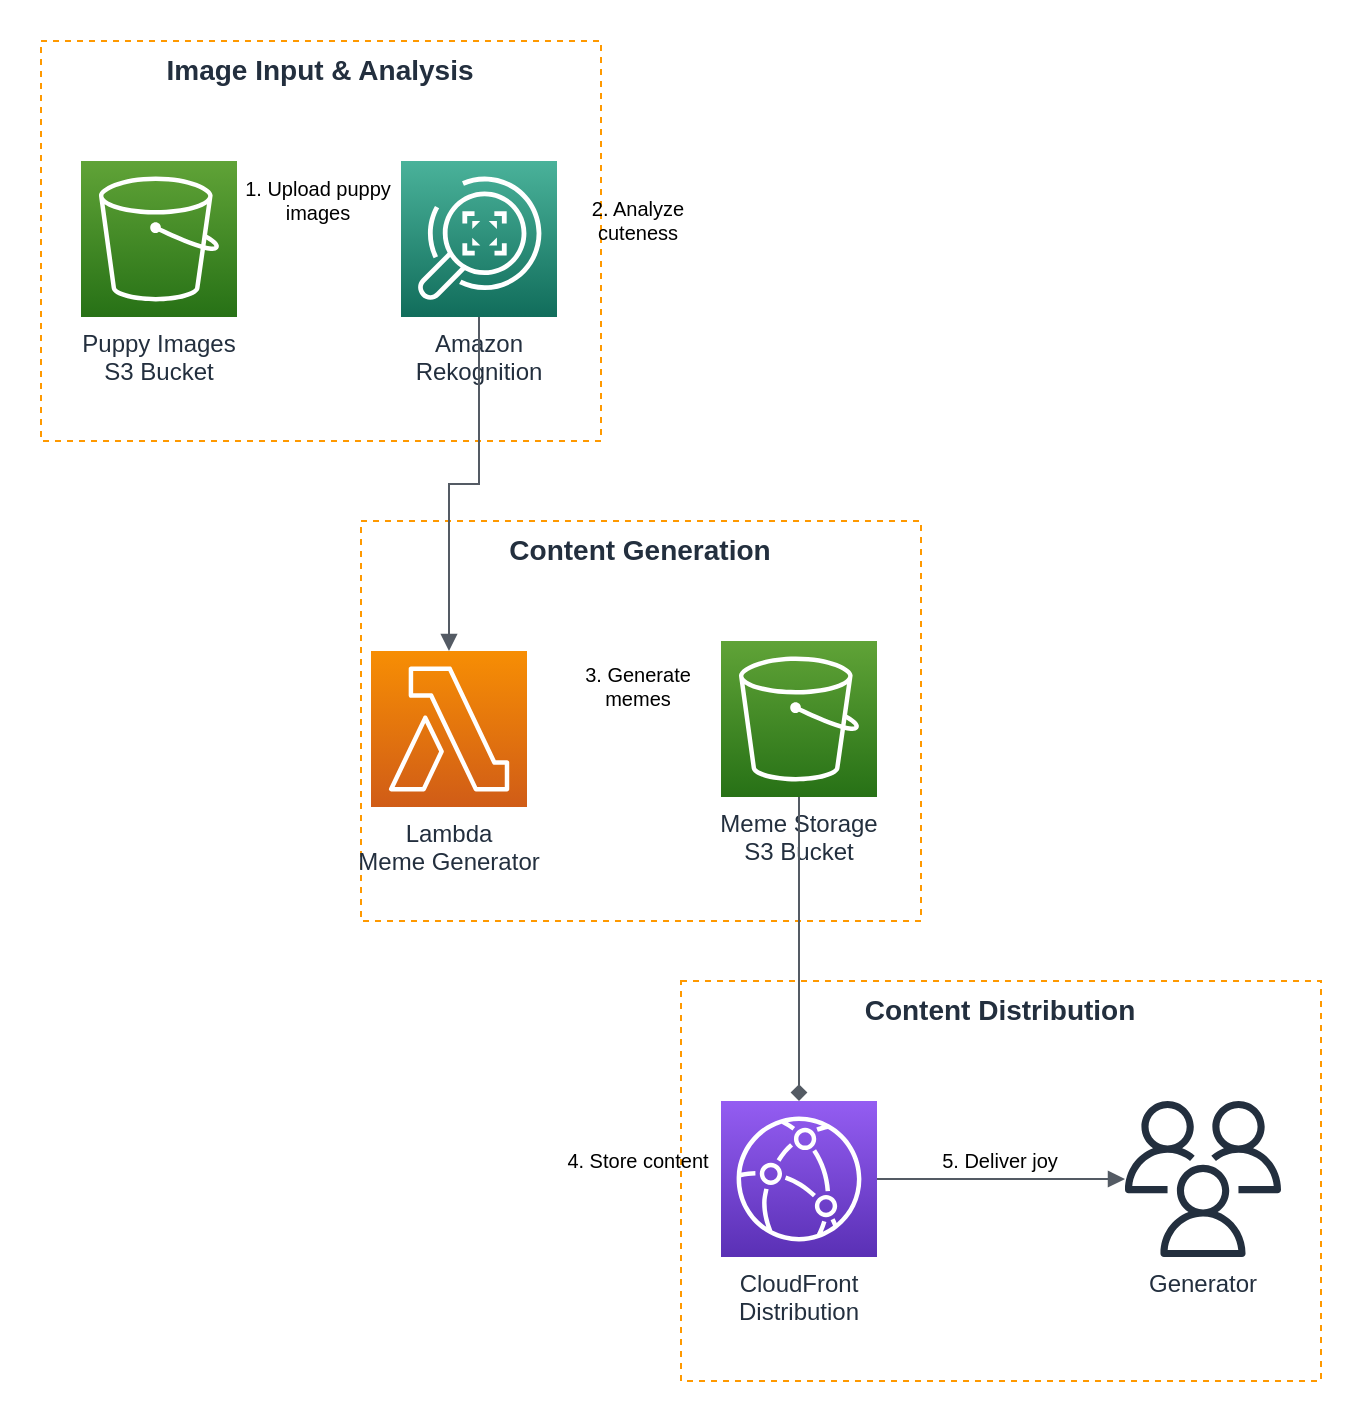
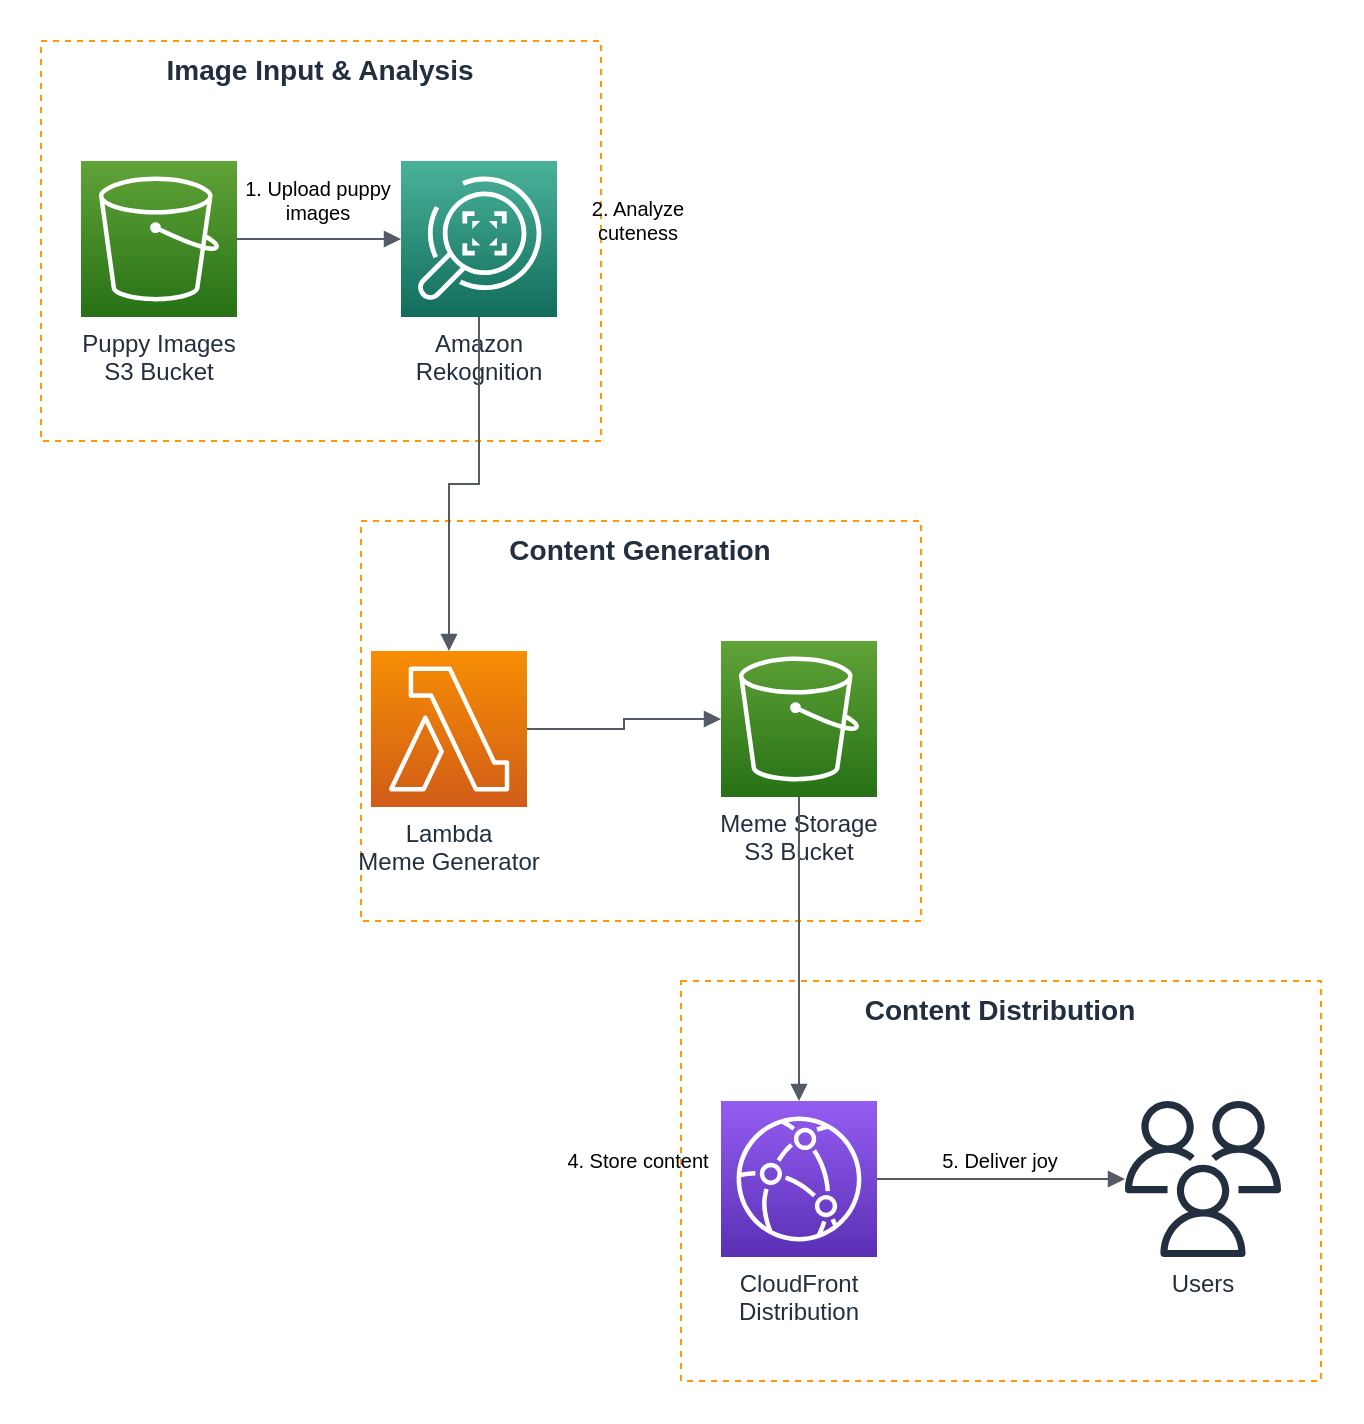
edge "Puppy Images S3 Bucket" -> "Amazon Rekognition": added
node "3. Generate memes": removed
edge "Lambda Meme Generator" -> "Meme Storage S3 Bucket": added
edge "Meme Storage S3 Bucket" -> "CloudFront Distribution": arrowhead diamond -> block
node "Generator": label "Generator" -> "Users"
